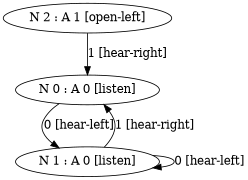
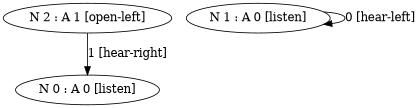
edge "N 0 : A 0 [listen]" -> "N 1 : A 0 [listen]": removed, label "0 [hear-left]"
edge "N 1 : A 0 [listen]" -> "N 0 : A 0 [listen]": removed, label "1 [hear-right]"
